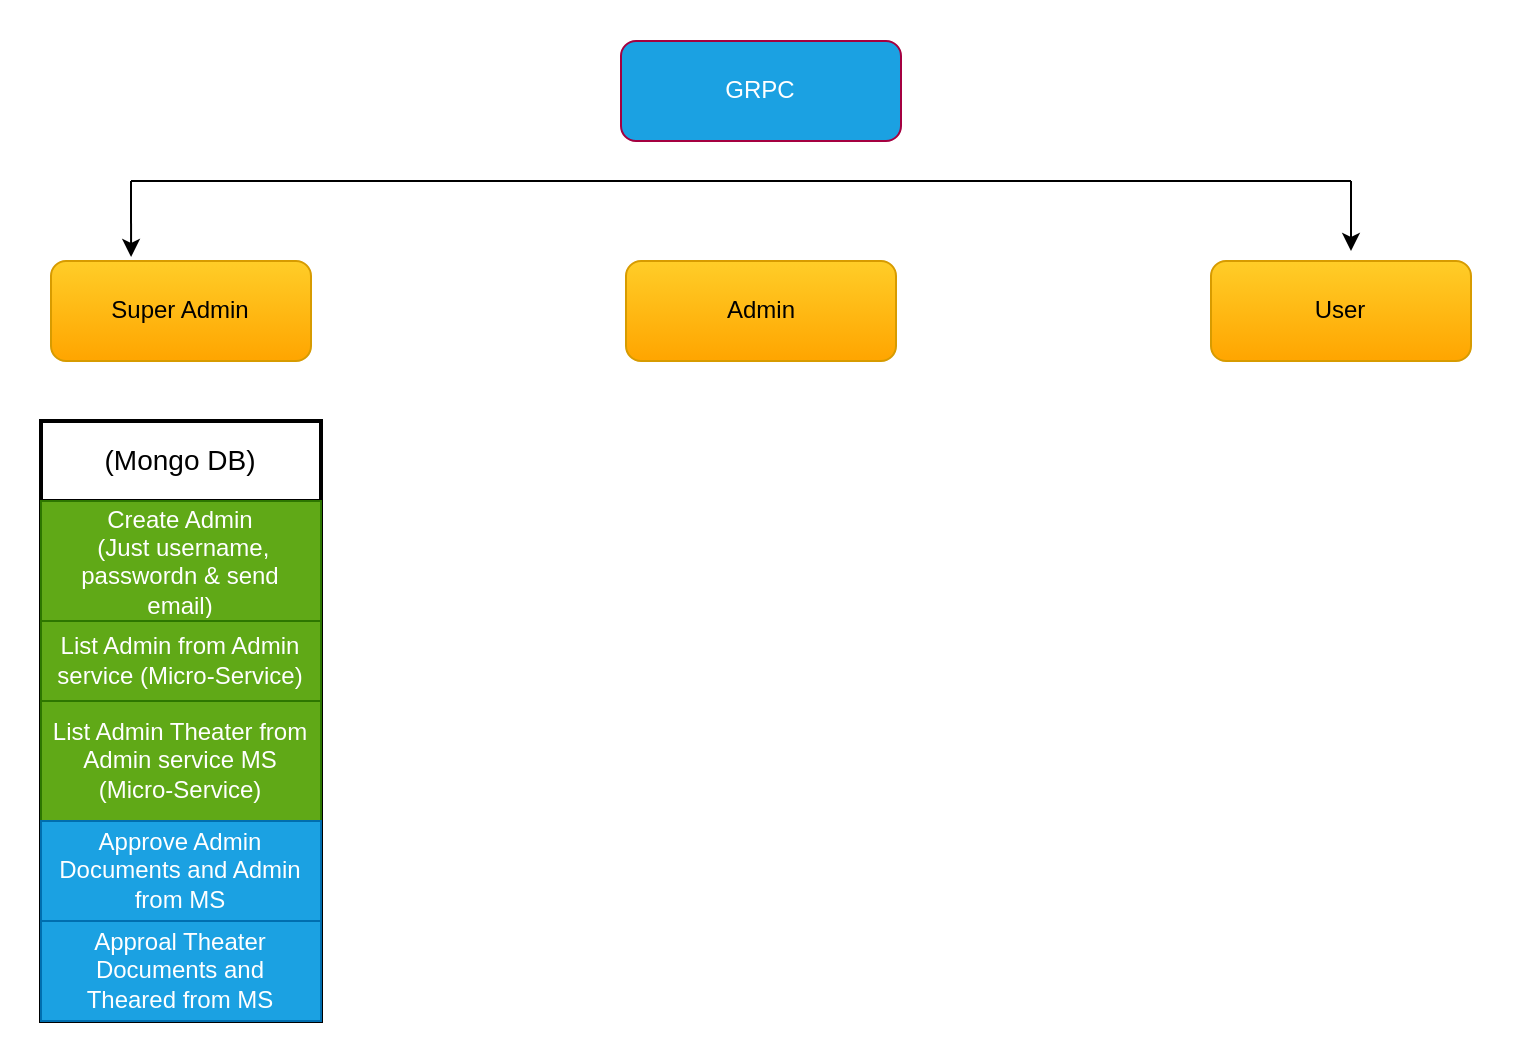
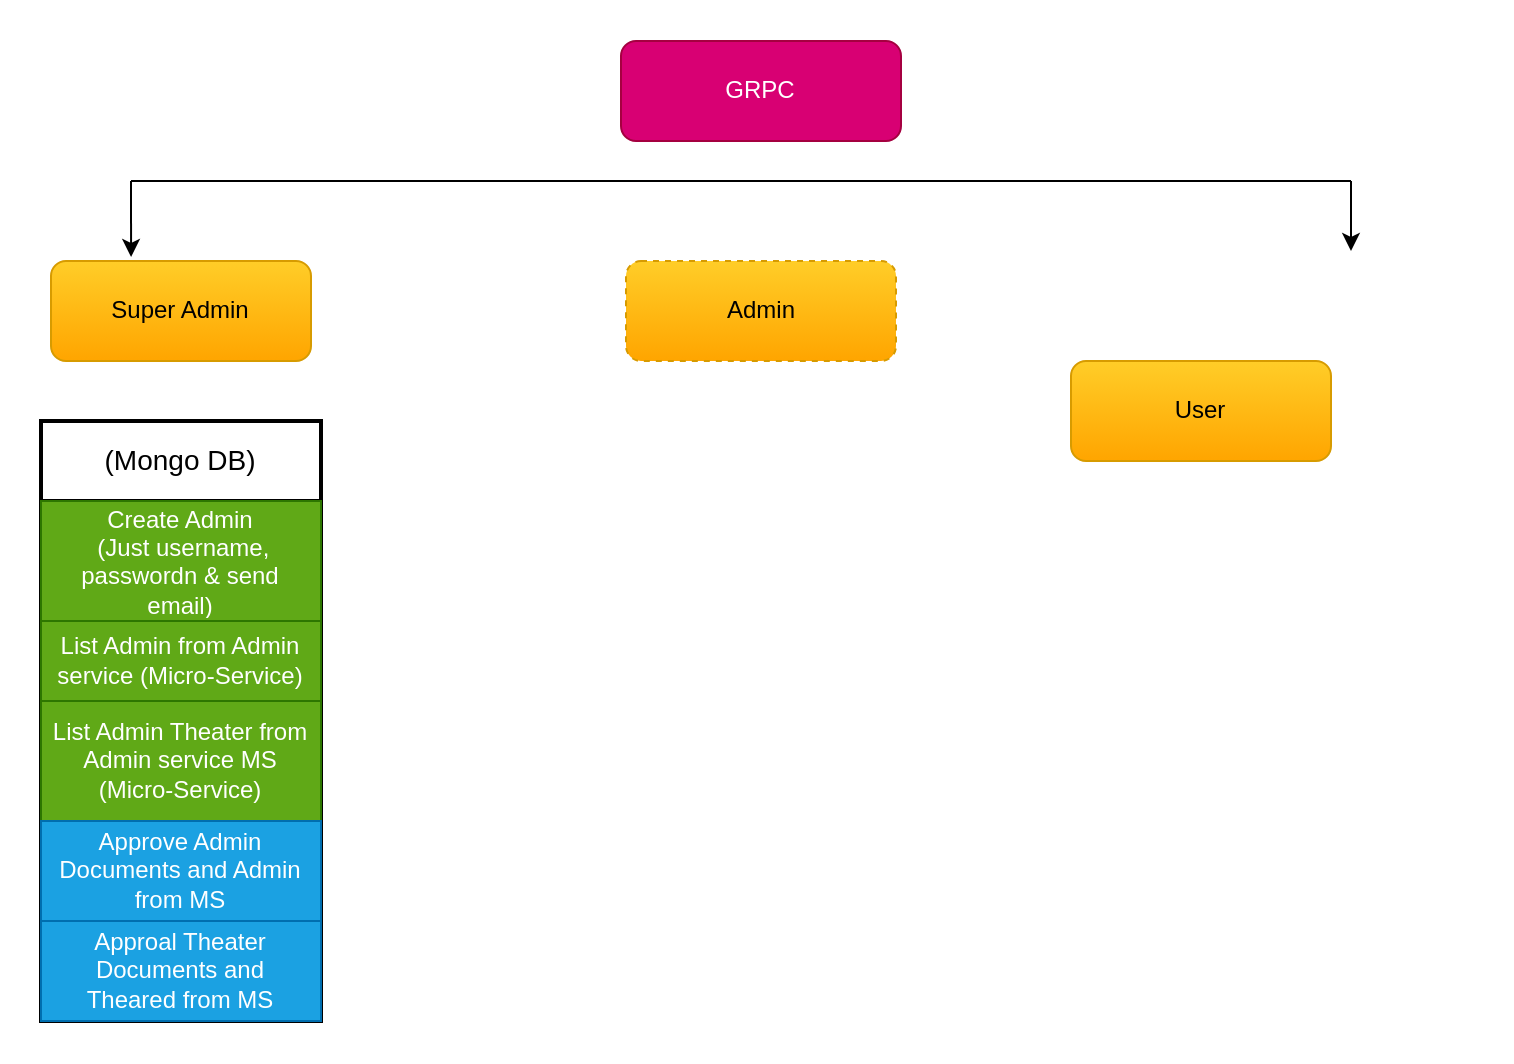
node "GRPC": fillcolor #1ba1e2 -> #d80073
node "Admin": style solid -> dashed
node "User": moved (1341, 311) -> (1201, 411)
